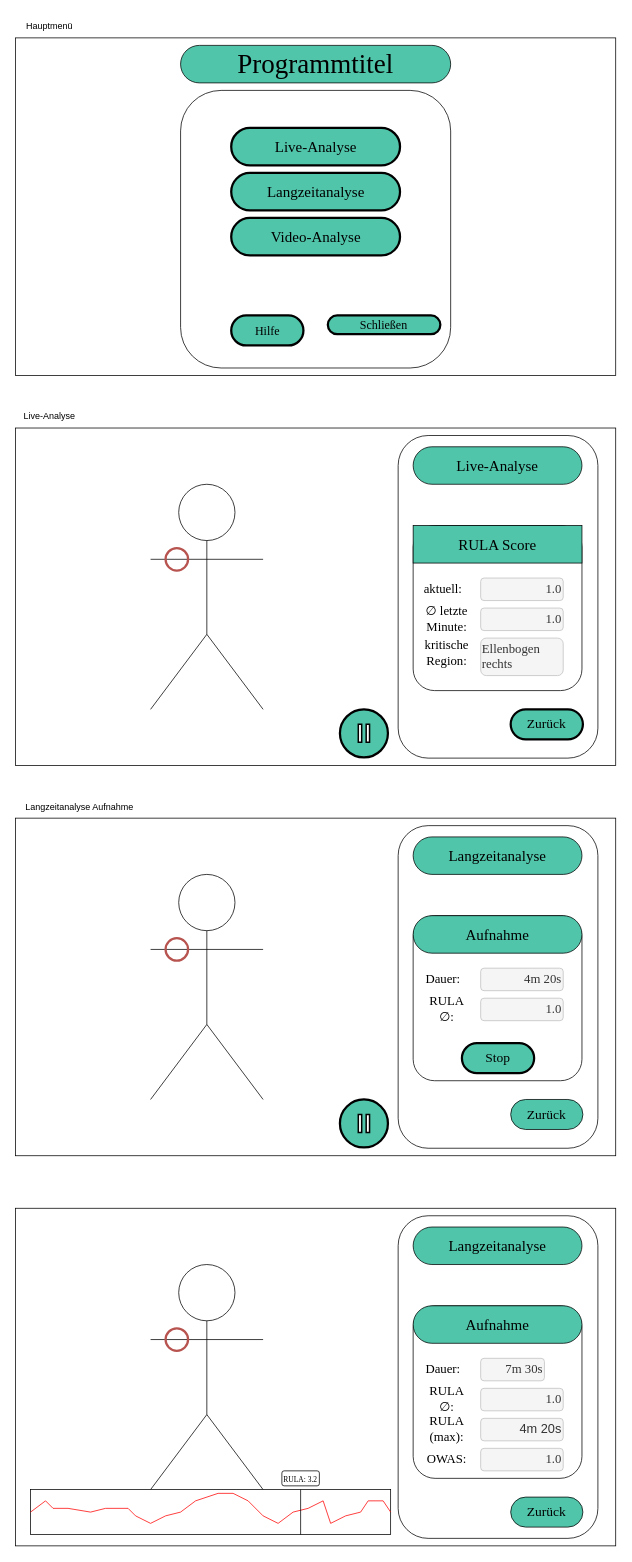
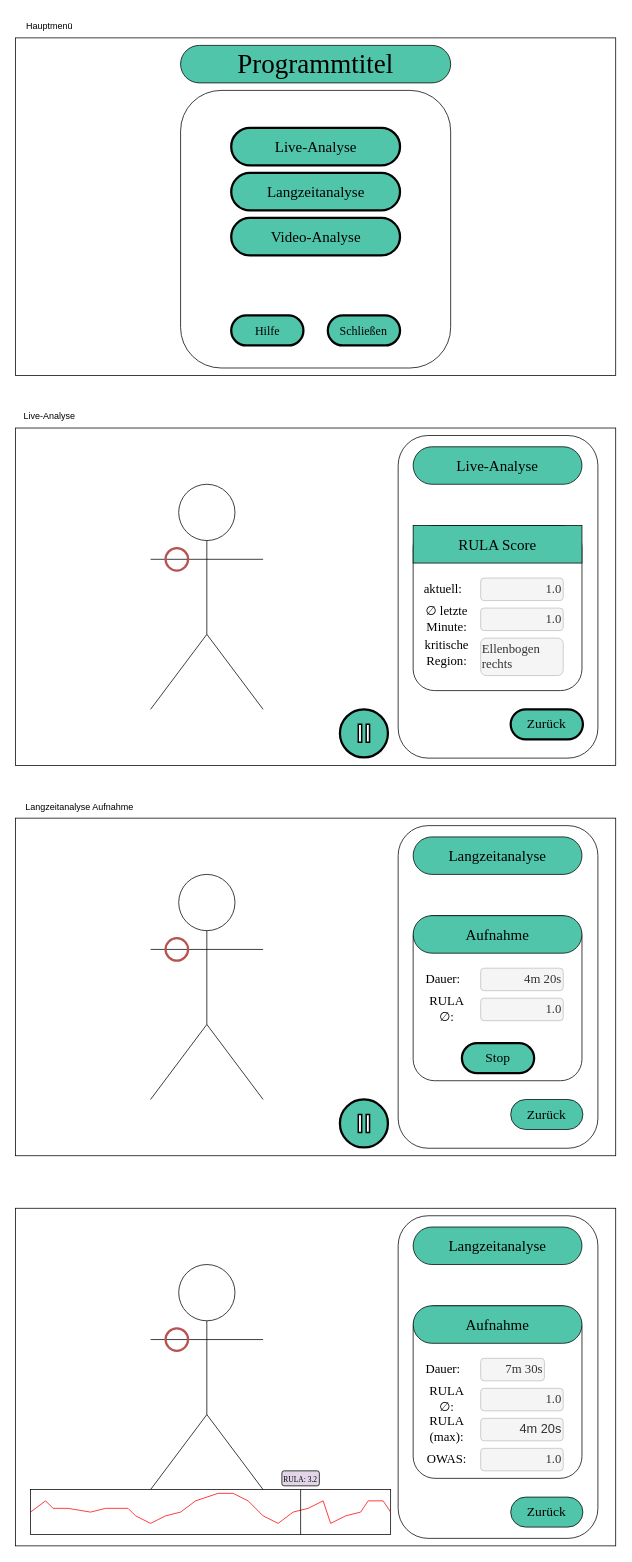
node "Schließen": size 113x19 -> 72x30
node "RULA: 3.2": fillcolor #ffffff -> #e1d5e7
